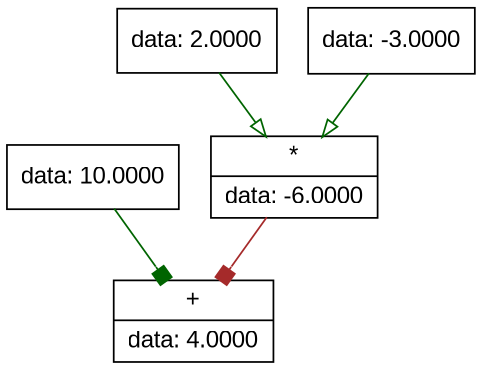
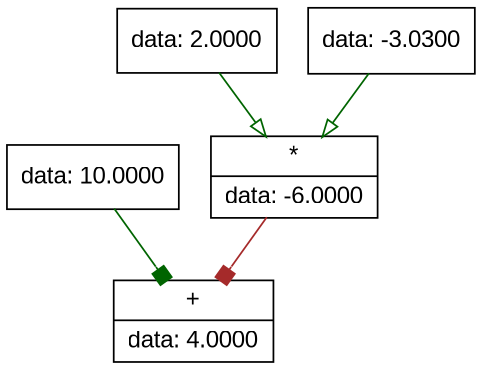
node "data: -3.0000": label "data: -3.0000" -> "data: -3.0300"
